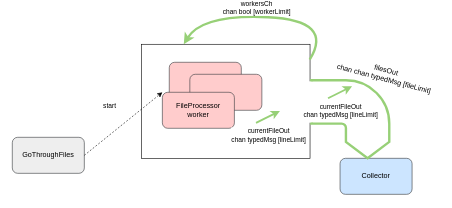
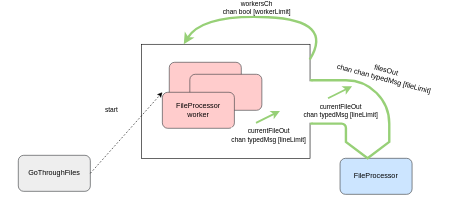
node "GoThroughFiles": moved (48, 155) -> (54, 173)
node "Collector": label "Collector" -> "FileProcessor"
